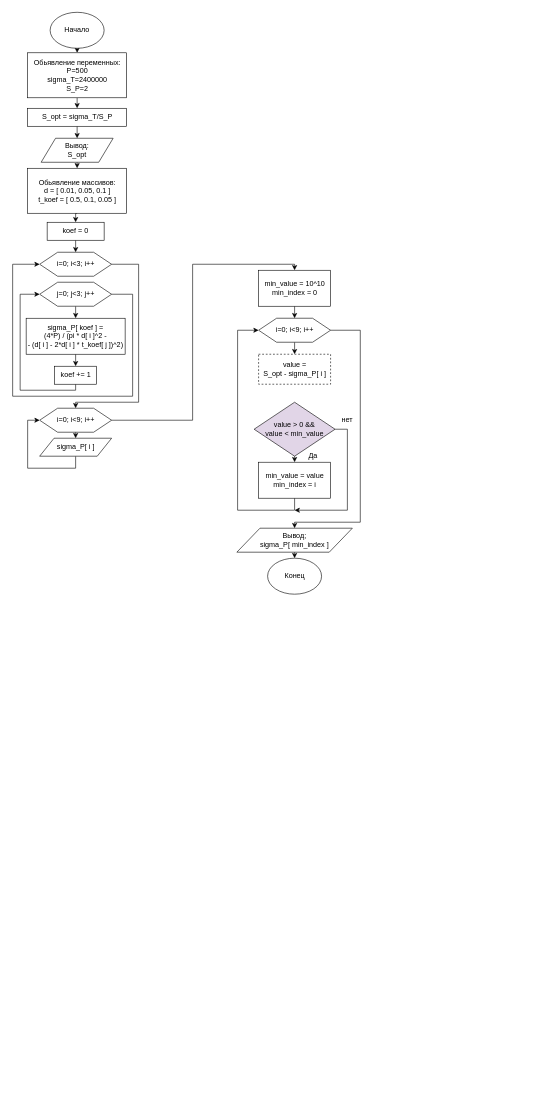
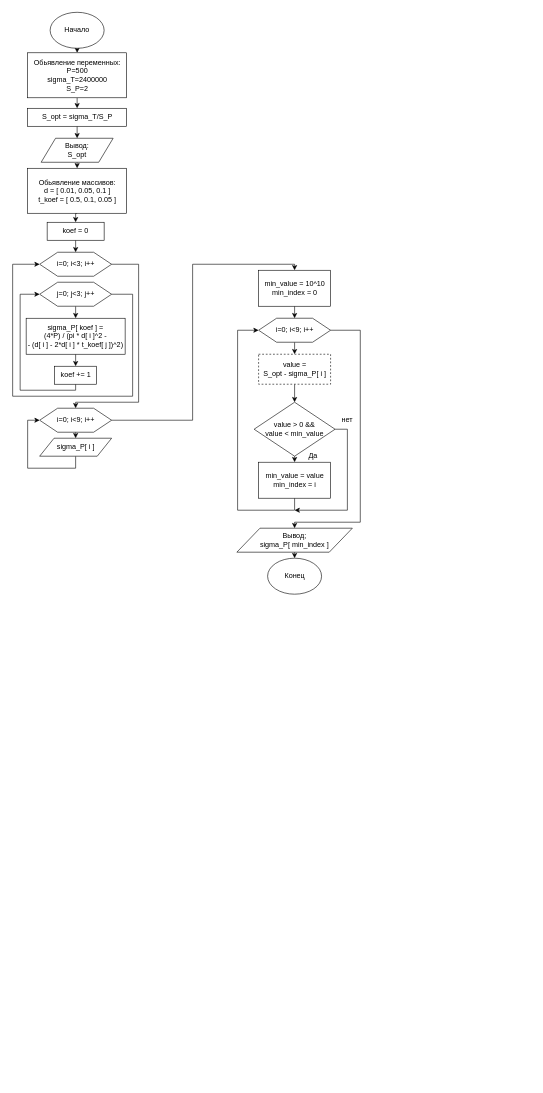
edge "value = S_opt - sigma_P[ i ]" -> "value > 0 && value < min_value": added
node "value > 0 && value < min_value": fillcolor #e1d5e7 -> #ffffff
